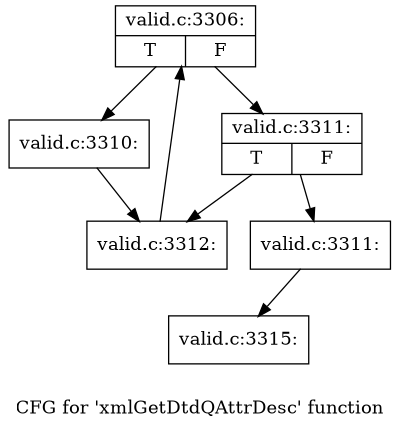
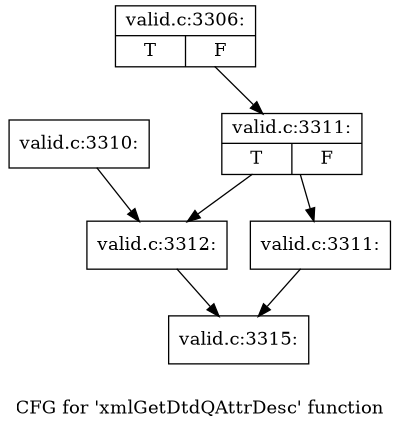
edge "valid.c:3306:" -> "valid.c:3310:": removed
edge "valid.c:3312:" -> "valid.c:3306:": now "valid.c:3312:" -> "valid.c:3315:"
